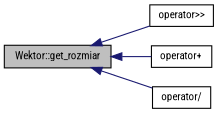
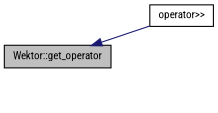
node "Wektor::get_rozmiar": label "Wektor::get_rozmiar" -> "Wektor::get_operator"
node "operator+": removed
node "operator/": removed
